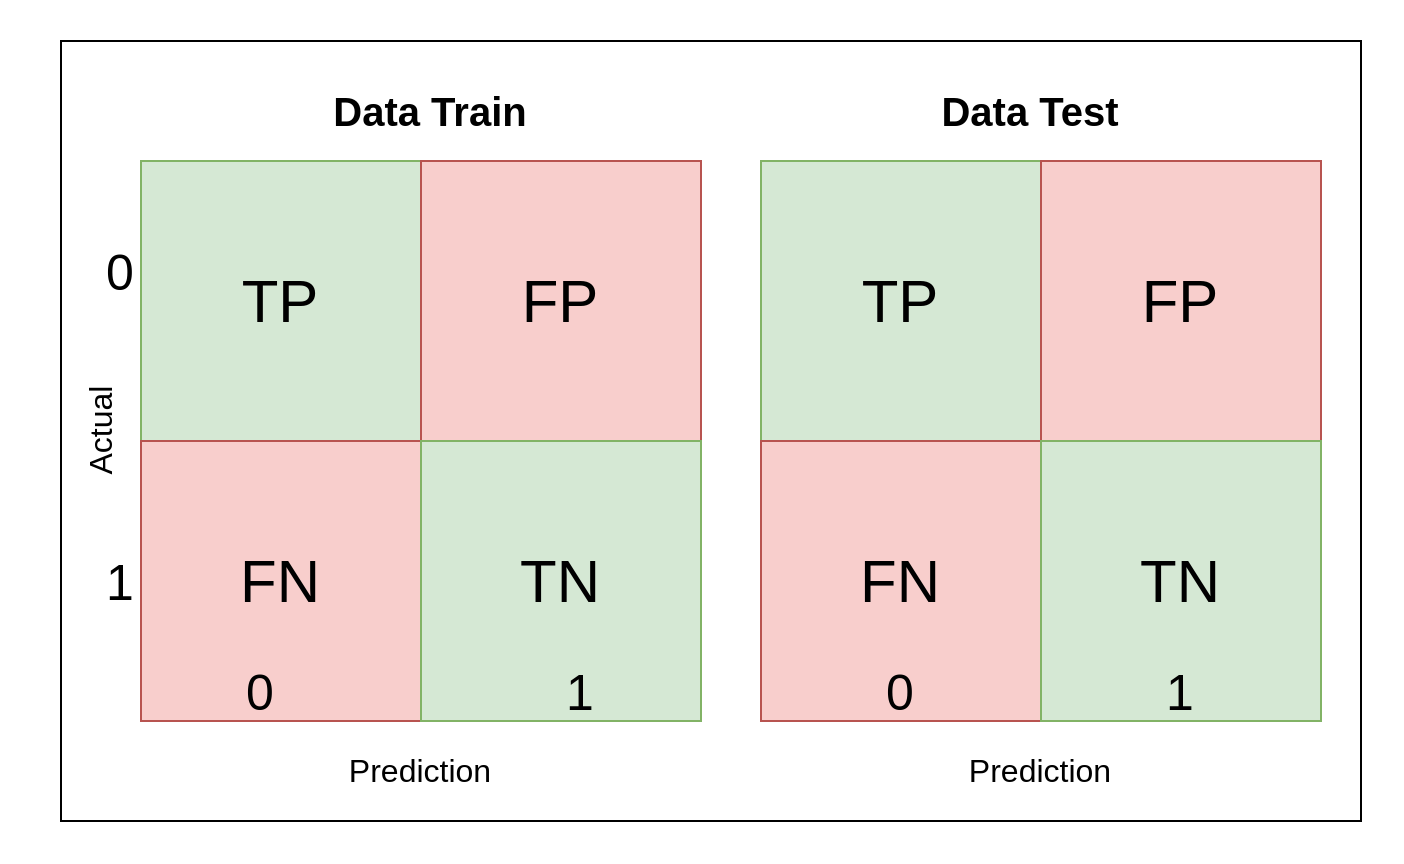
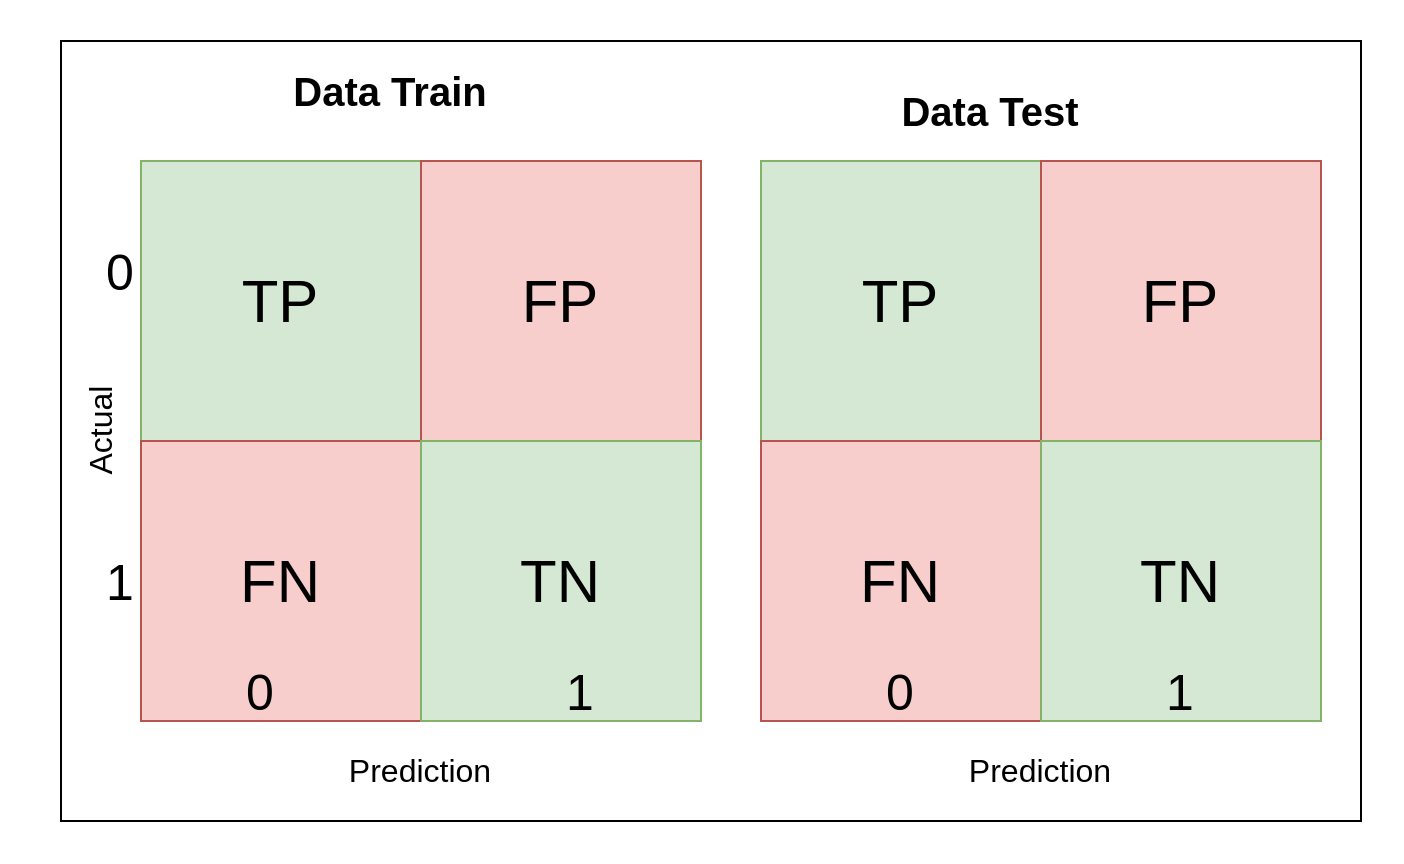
node "Data Train": moved (431, 111) -> (391, 91)
node "Data Test": moved (1031, 111) -> (991, 111)
